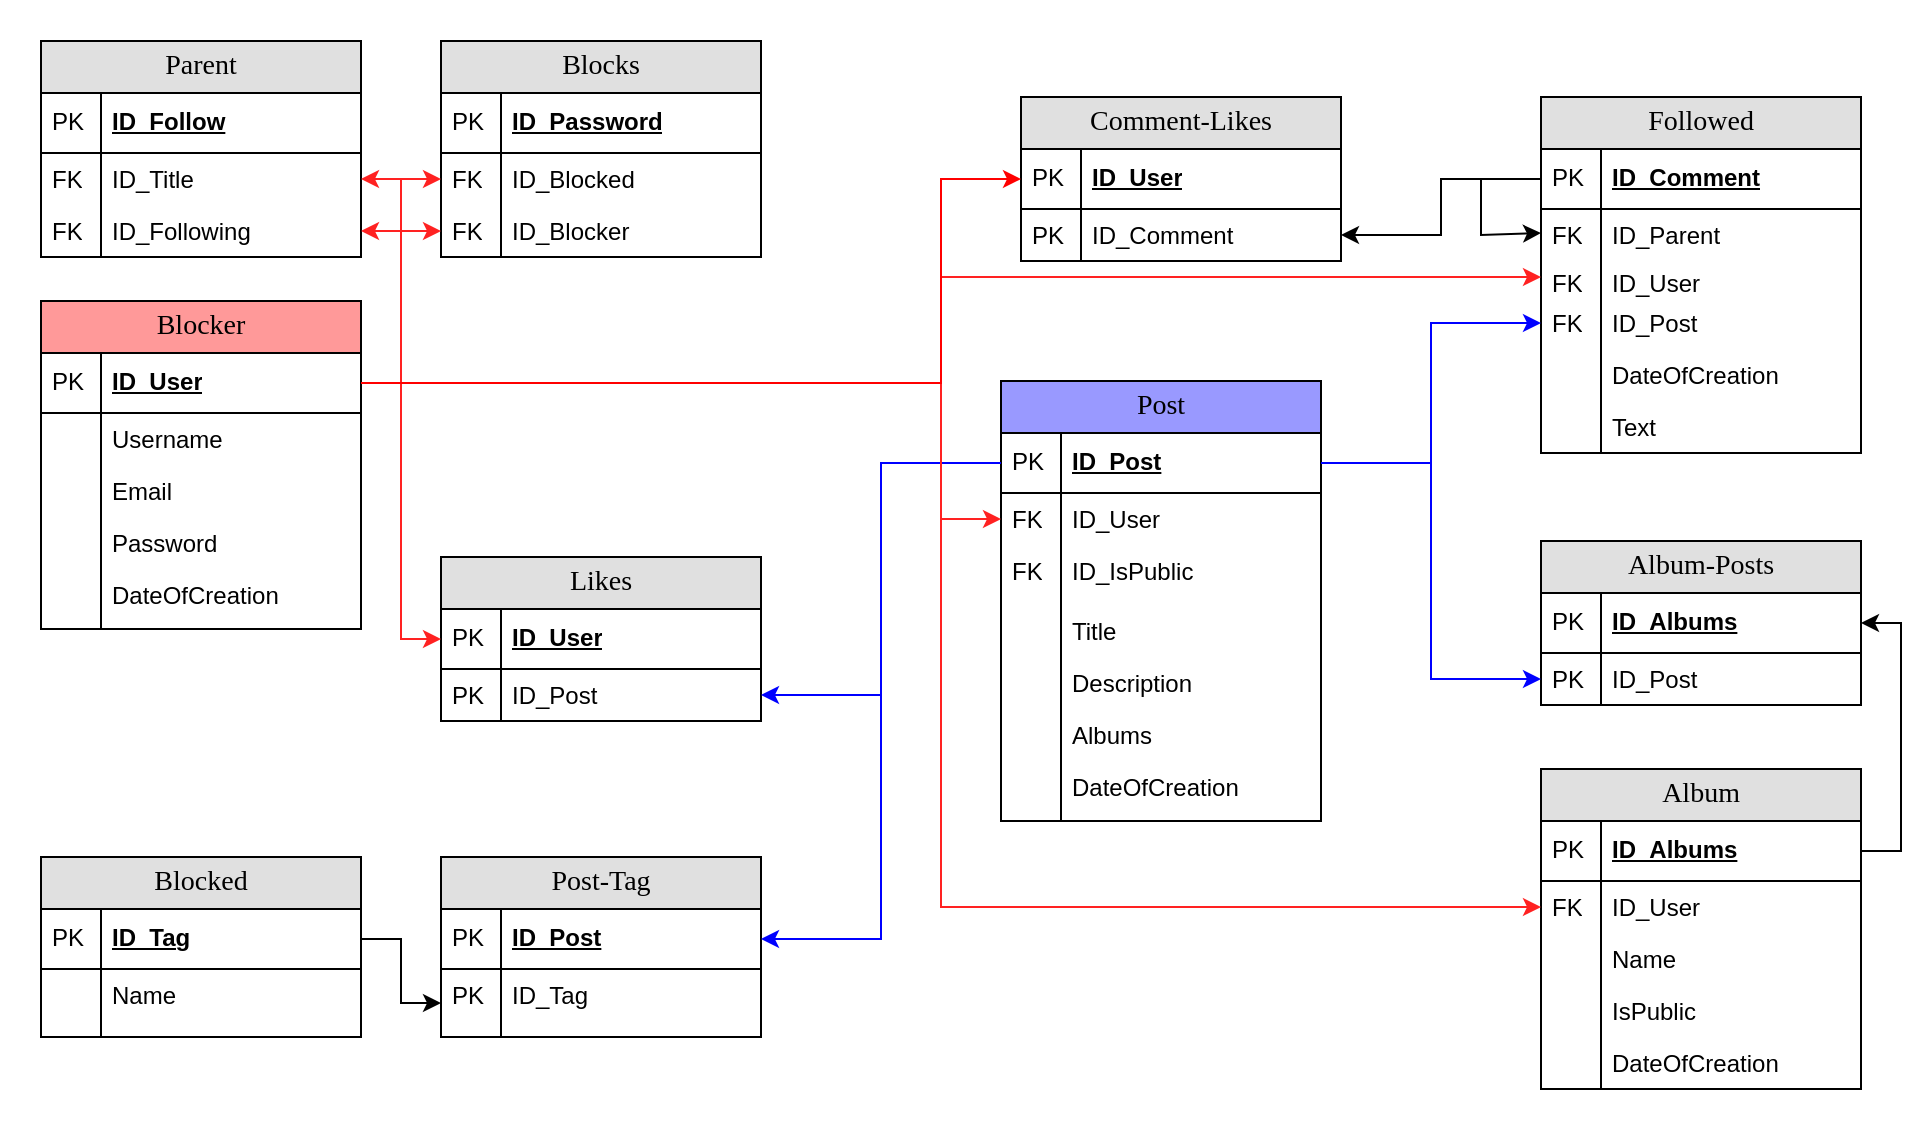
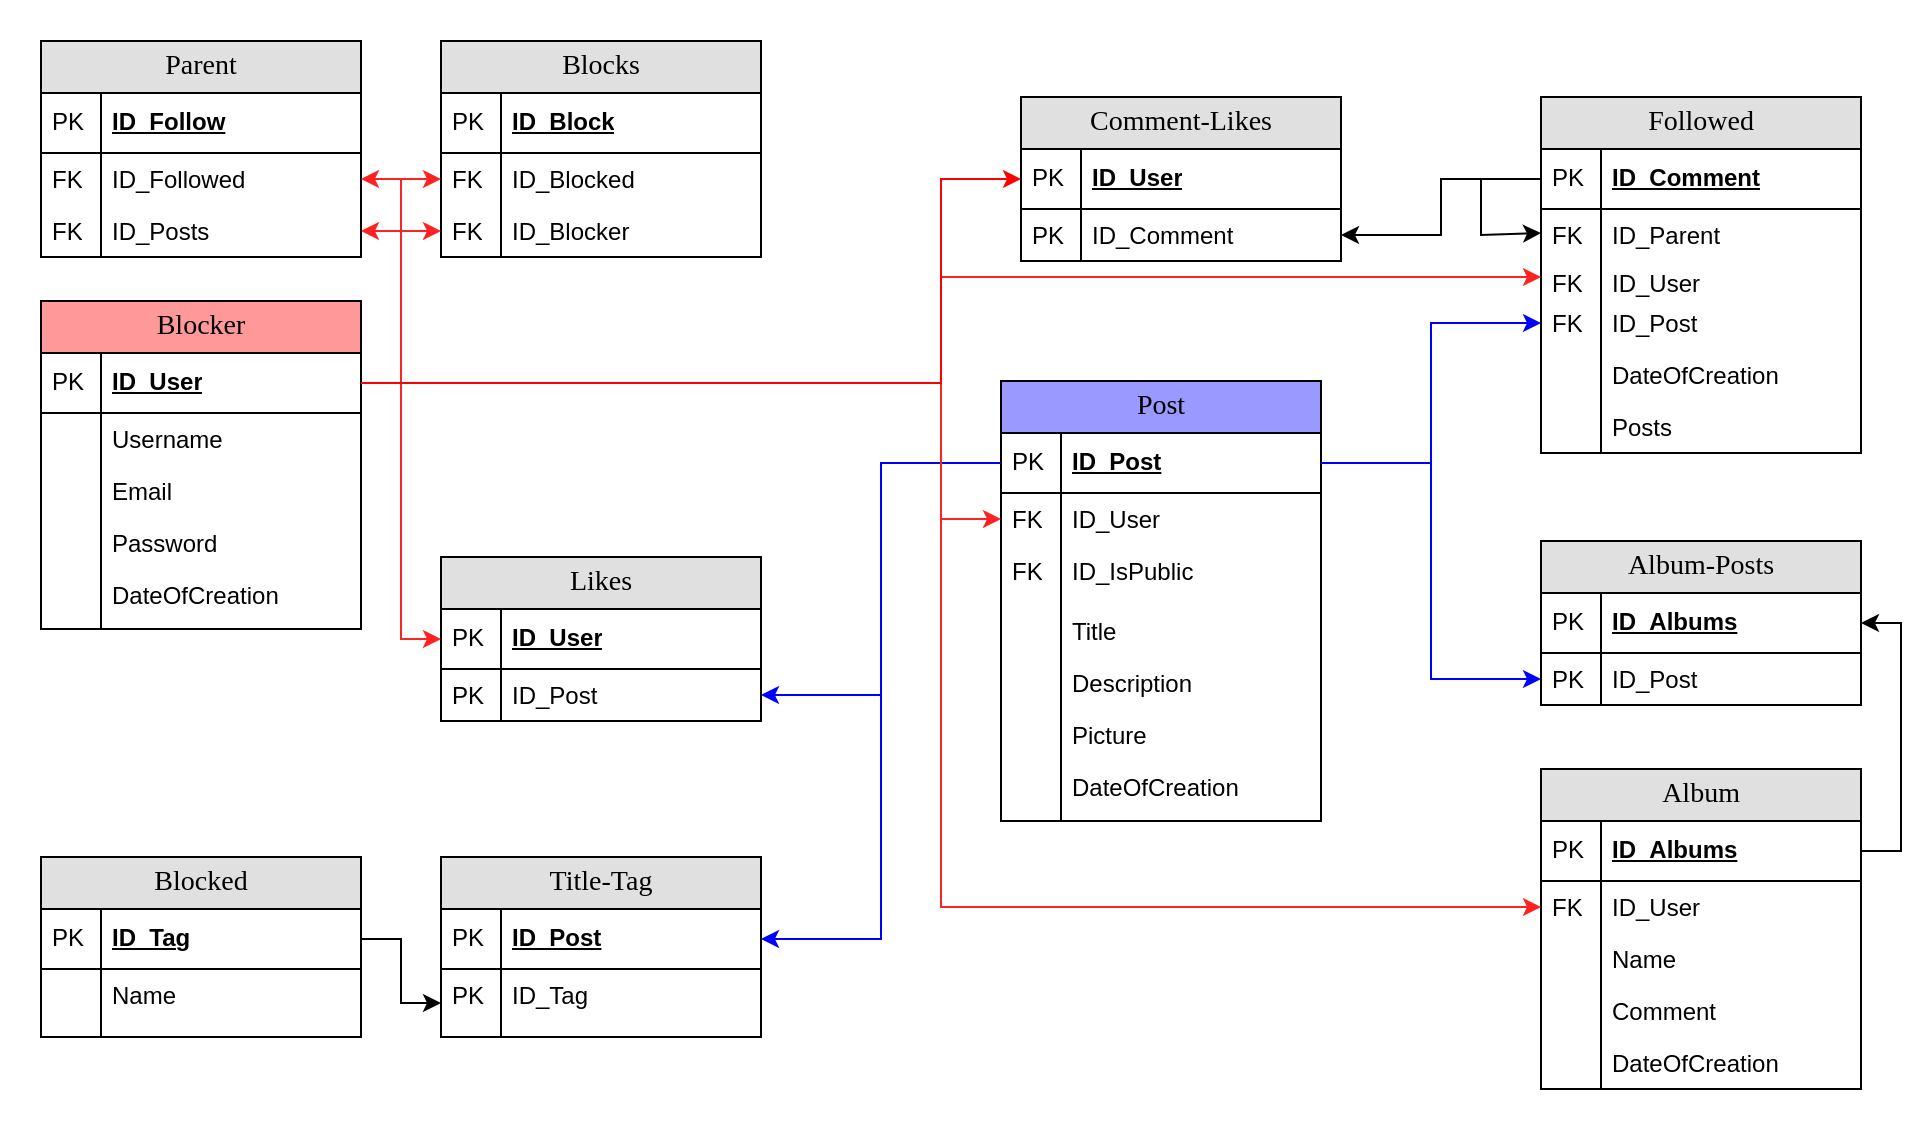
node "ID_Password": label "ID_Password" -> "ID_Block"
node "ID_Title": label "ID_Title" -> "ID_Followed"
node "ID_Following": label "ID_Following" -> "ID_Posts"
node "Text": label "Text" -> "Posts"
node "Albums": label "Albums" -> "Picture"
node "Post-Tag": label "Post-Tag" -> "Title-Tag"
node "IsPublic": label "IsPublic" -> "Comment"
